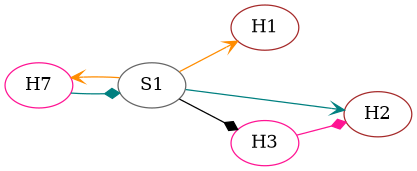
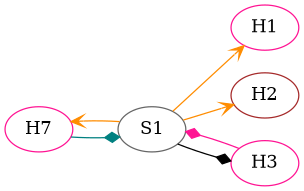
node "H1": color brown -> deeppink
edge "S1" -> "H2": color teal -> darkorange
edge "H3" -> "H2": now "H3" -> "S1"
